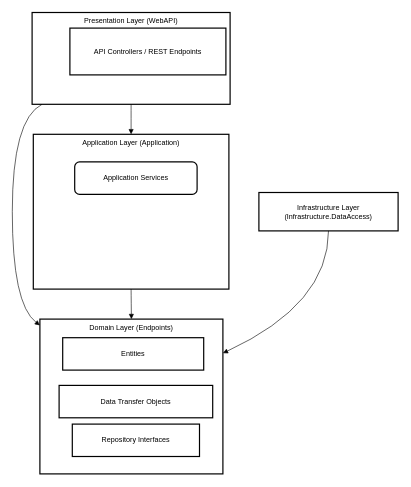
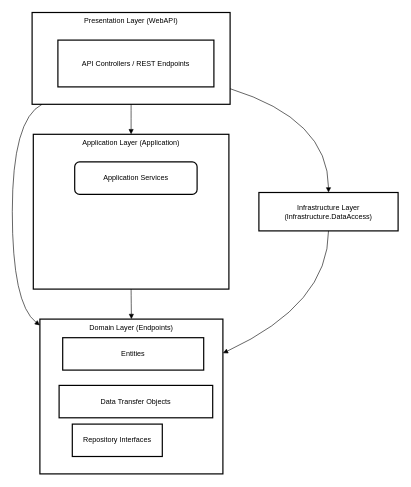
node "API Controllers / REST Endpoints": moved (148, 51) -> (136, 63)
edge "Presentation Layer (WebAPI)" -> "Infrastructure Layer (Infrastructure.DataAccess)": added
node "Repository Interfaces": size 127x32 -> 90x32
